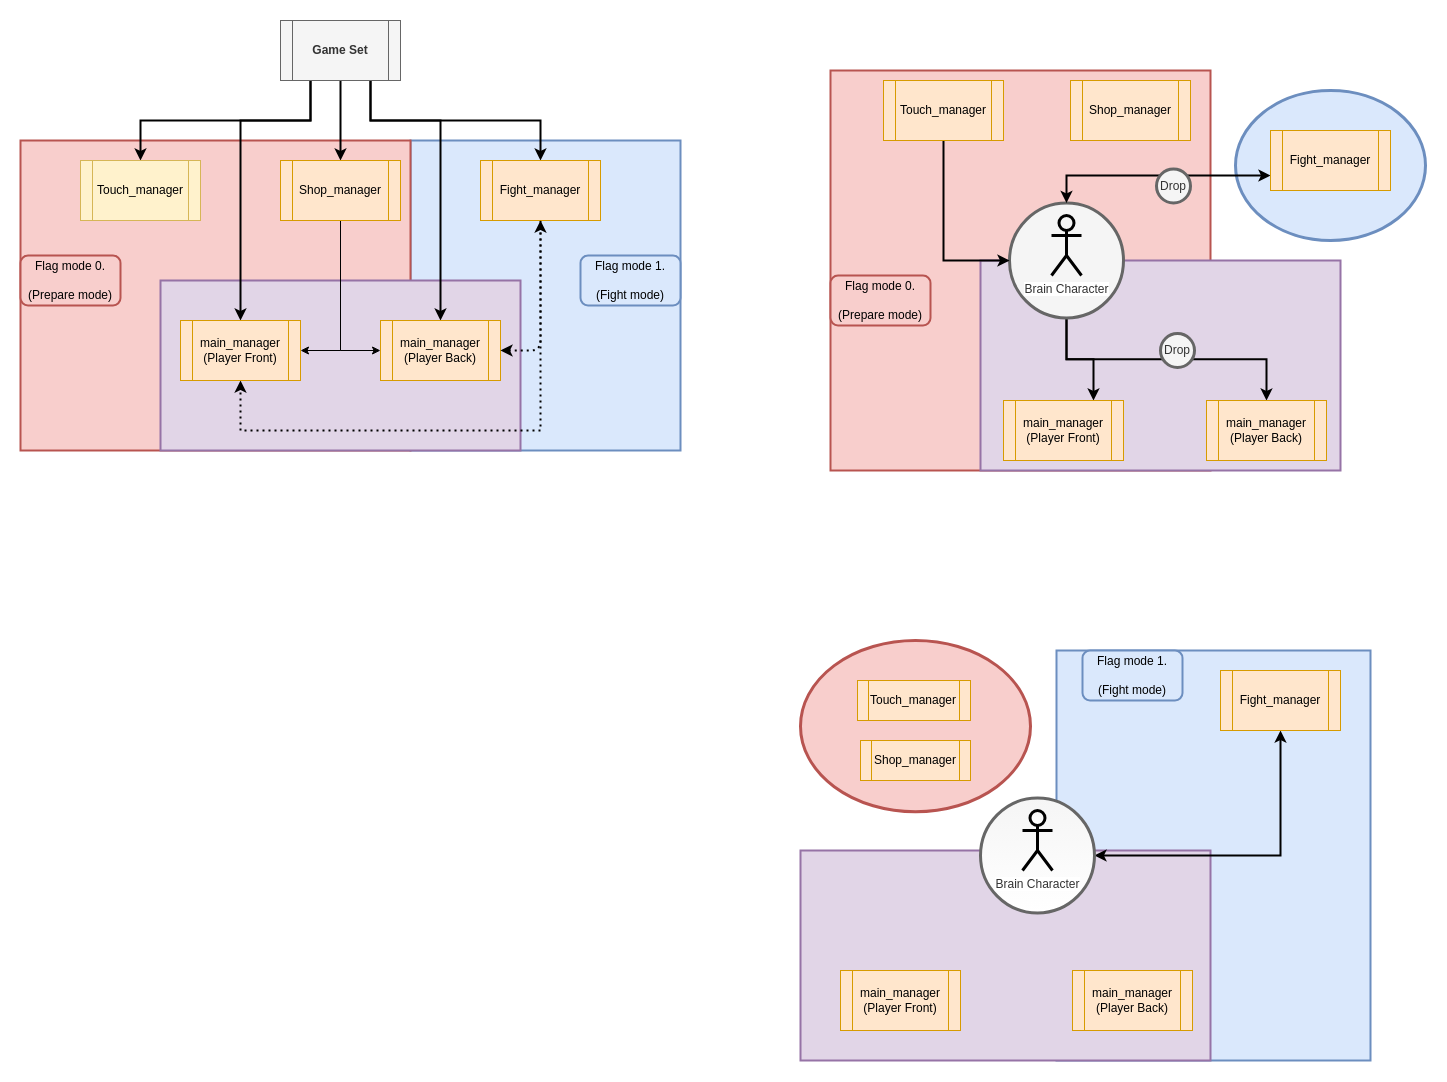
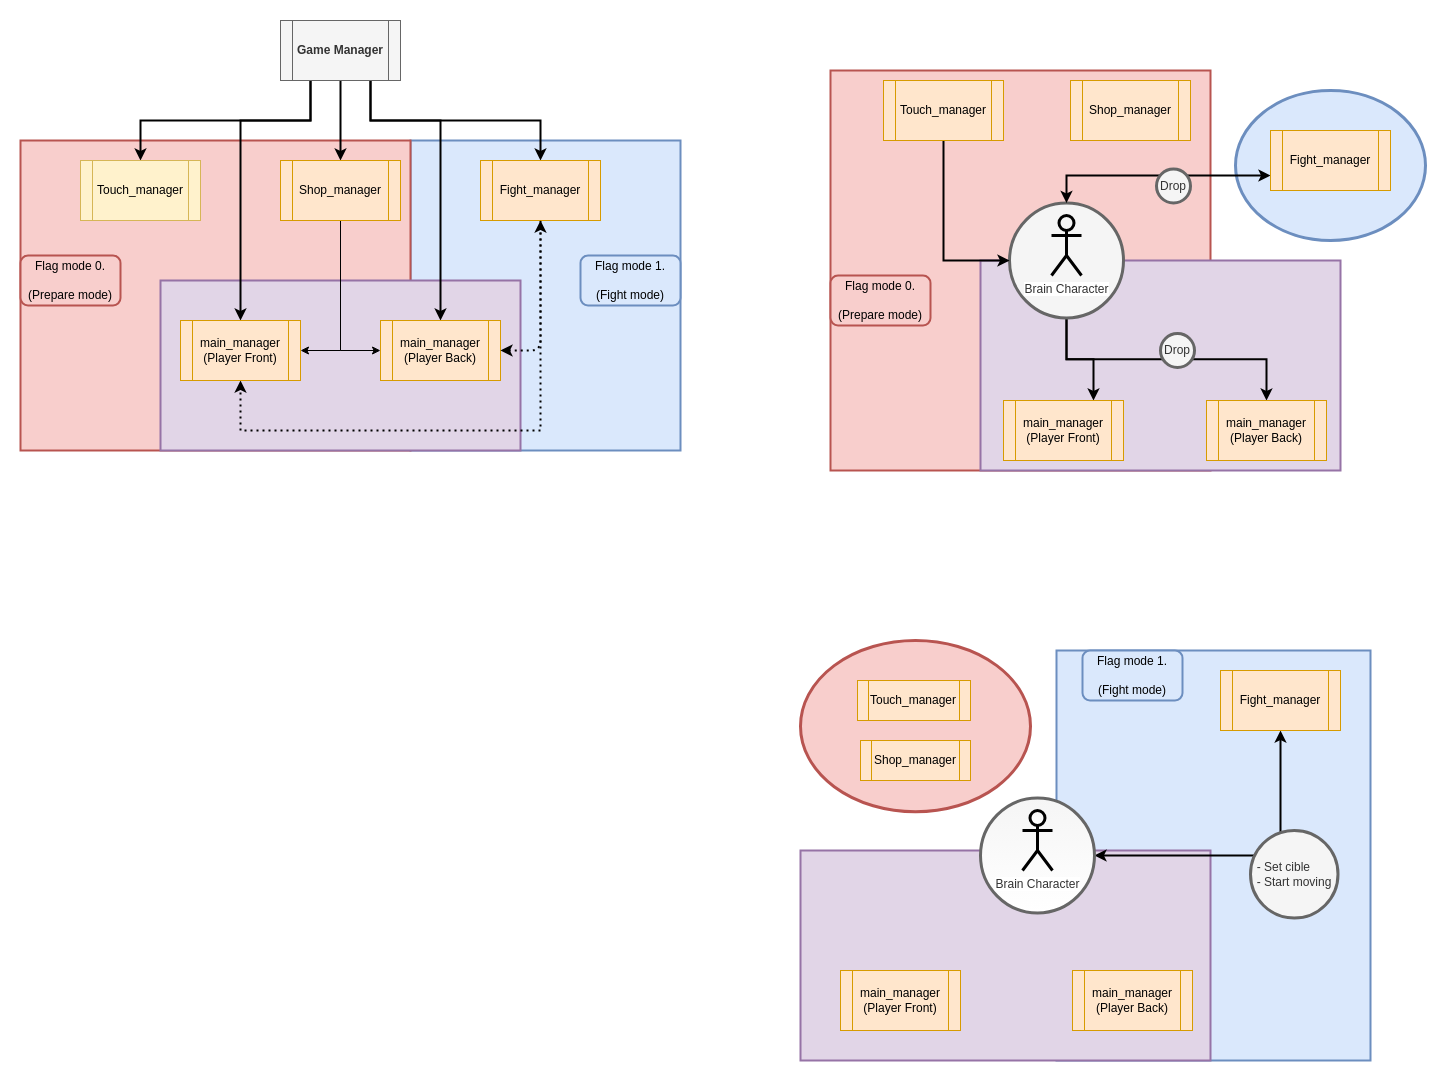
node "Game Set": label "Game Set" -> "Game Manager"
node "- Set cible - Start moving": added
